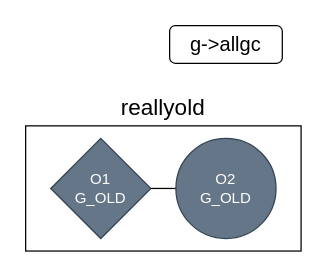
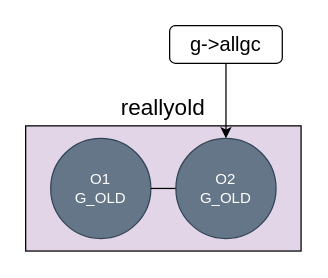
edge "g->allgc" -> "O2 G_OLD": added
node "O1 G_OLD": shape diamond -> ellipse
node "reallyold": fillcolor #ffffff -> #e1d5e7
